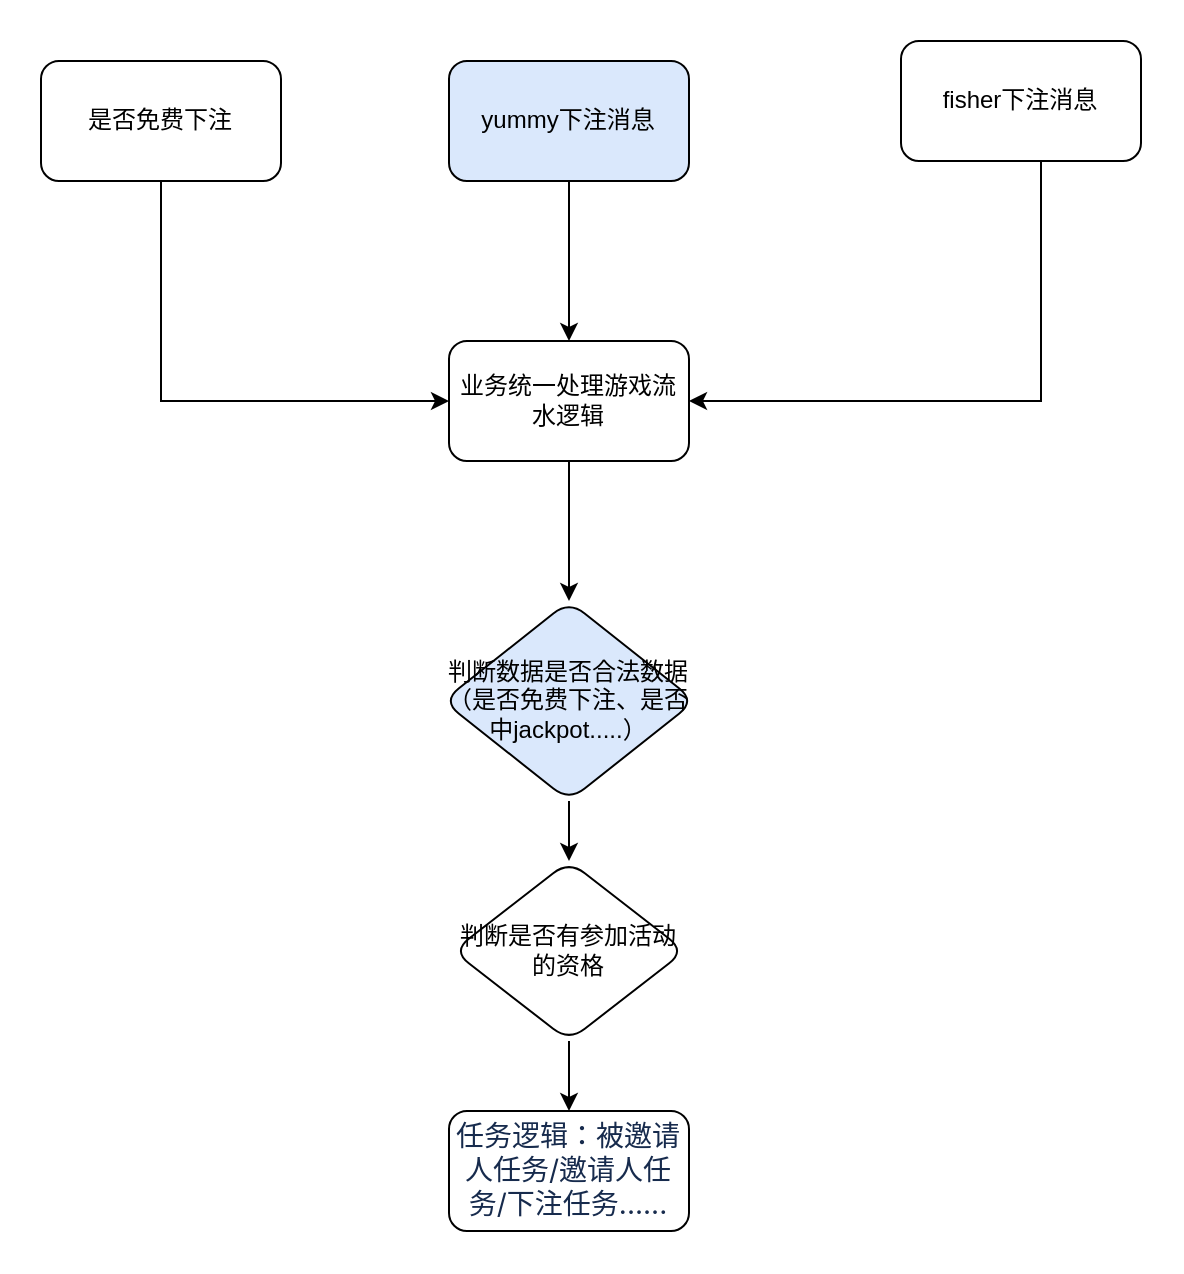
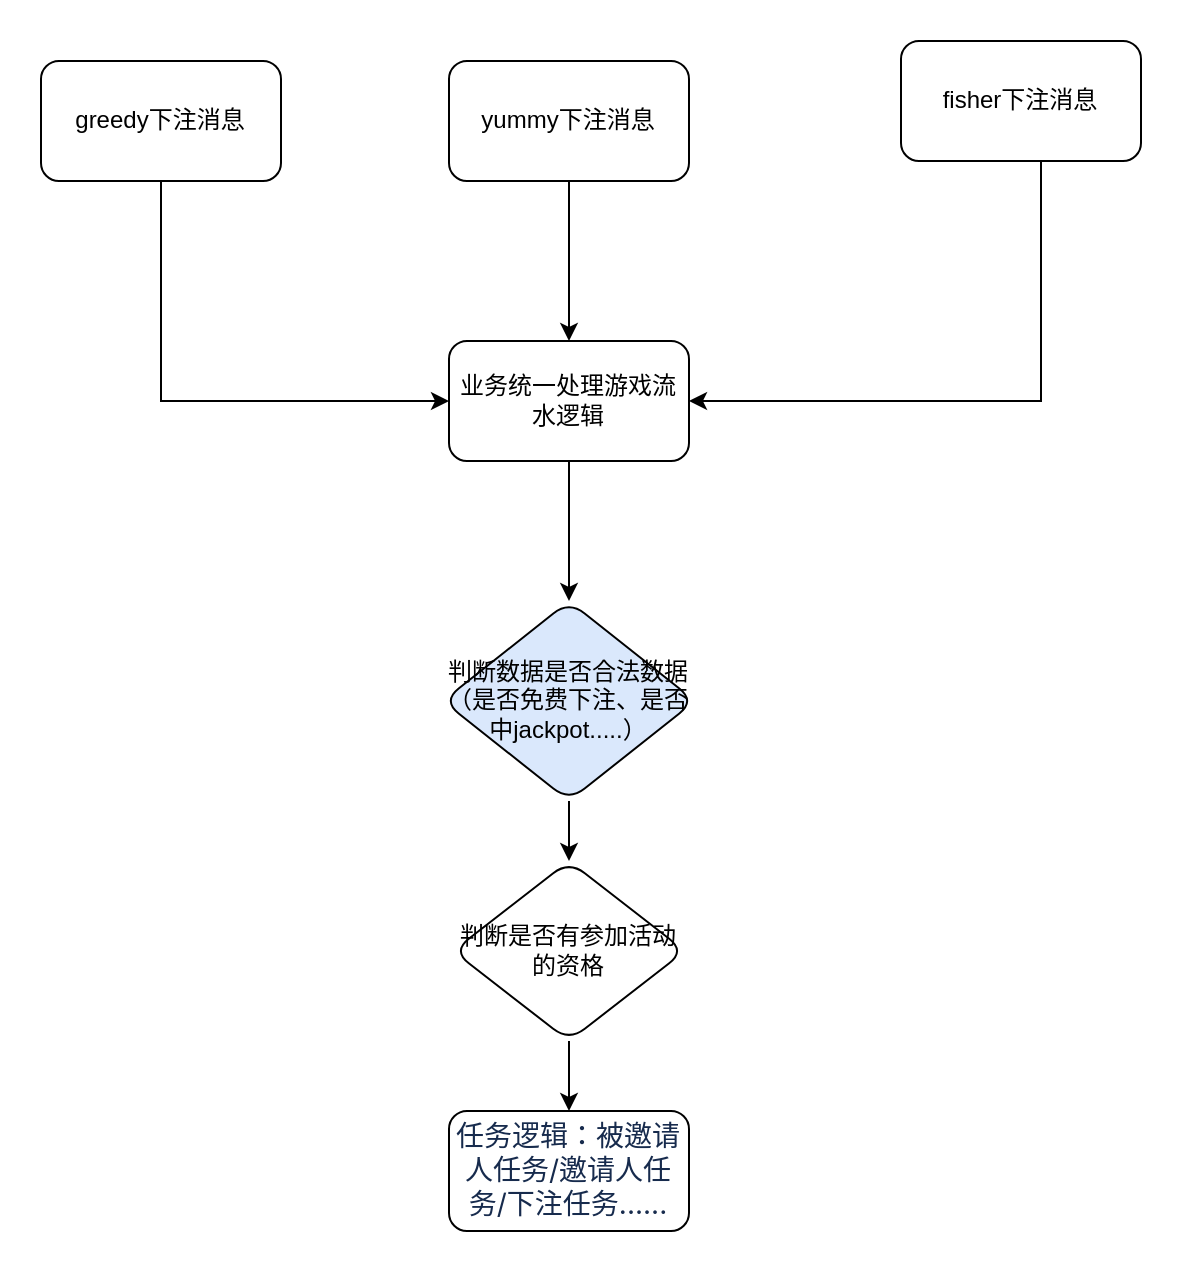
node "是否免费下注": label "是否免费下注" -> "greedy下注消息"
node "yummy下注消息": fillcolor #dae8fc -> #ffffff
